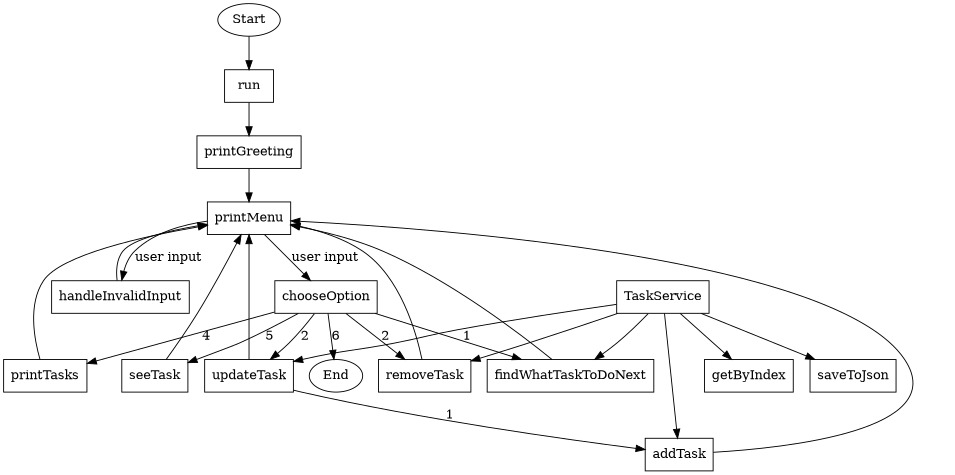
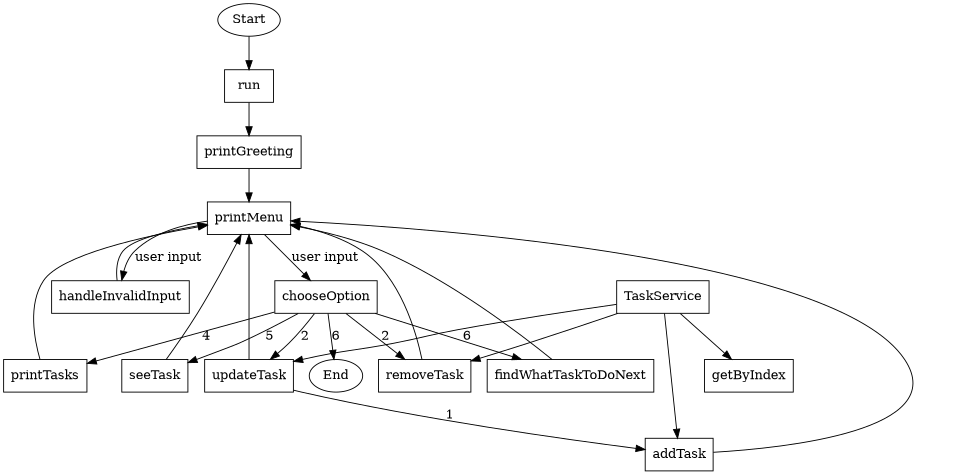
edge "TaskService" -> "findWhatTaskToDoNext": removed
edge "chooseOption" -> "findWhatTaskToDoNext": label "1" -> "6"
node "saveToJson": removed
